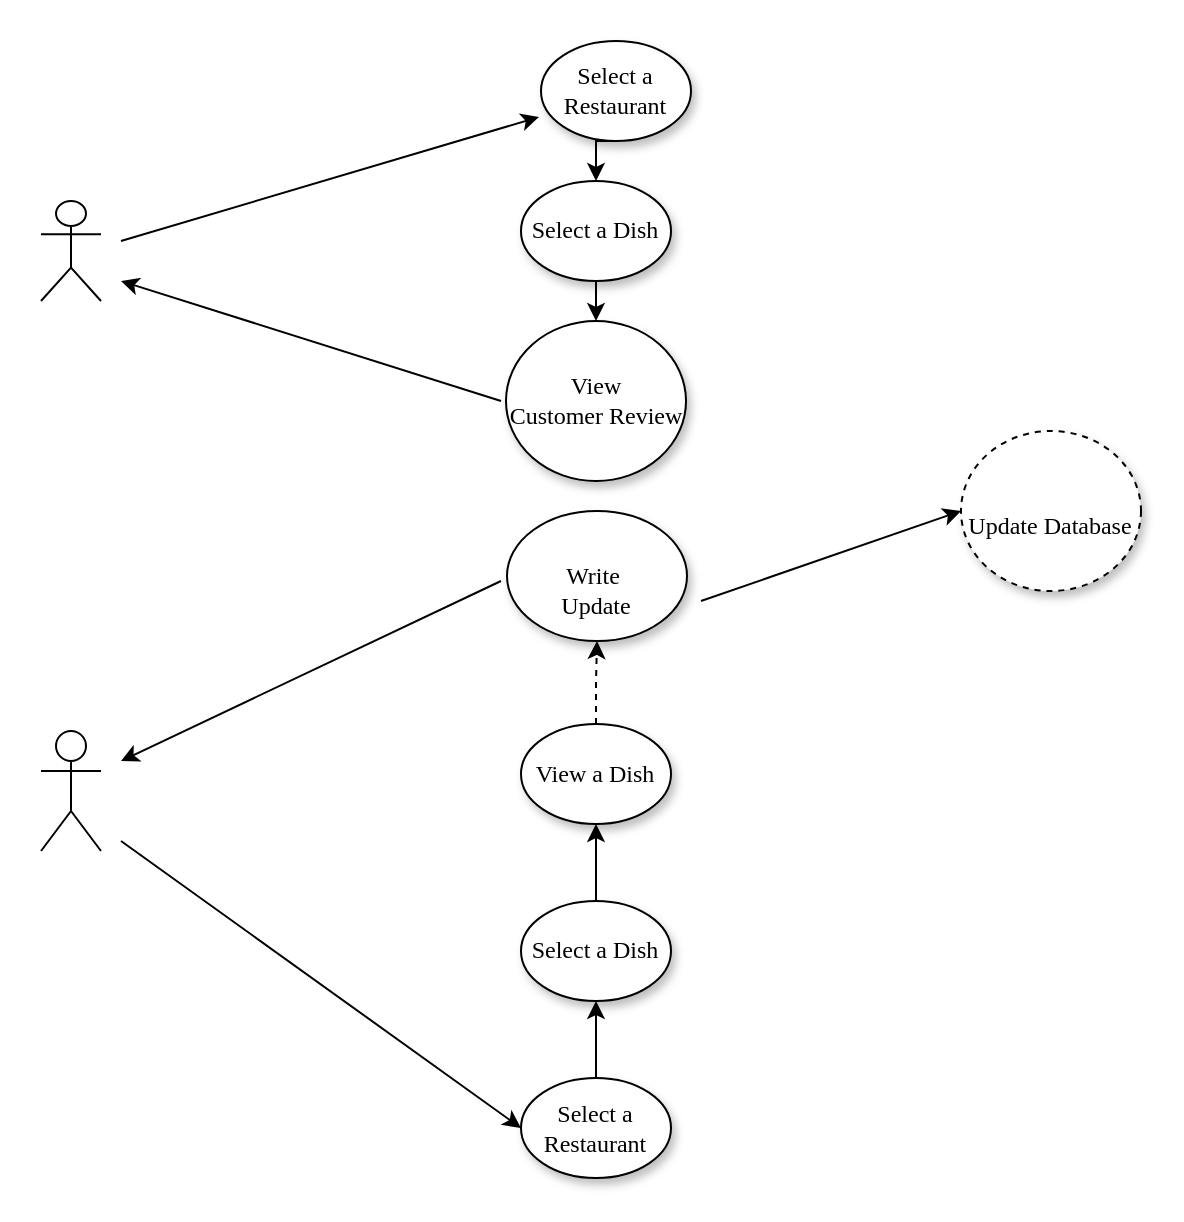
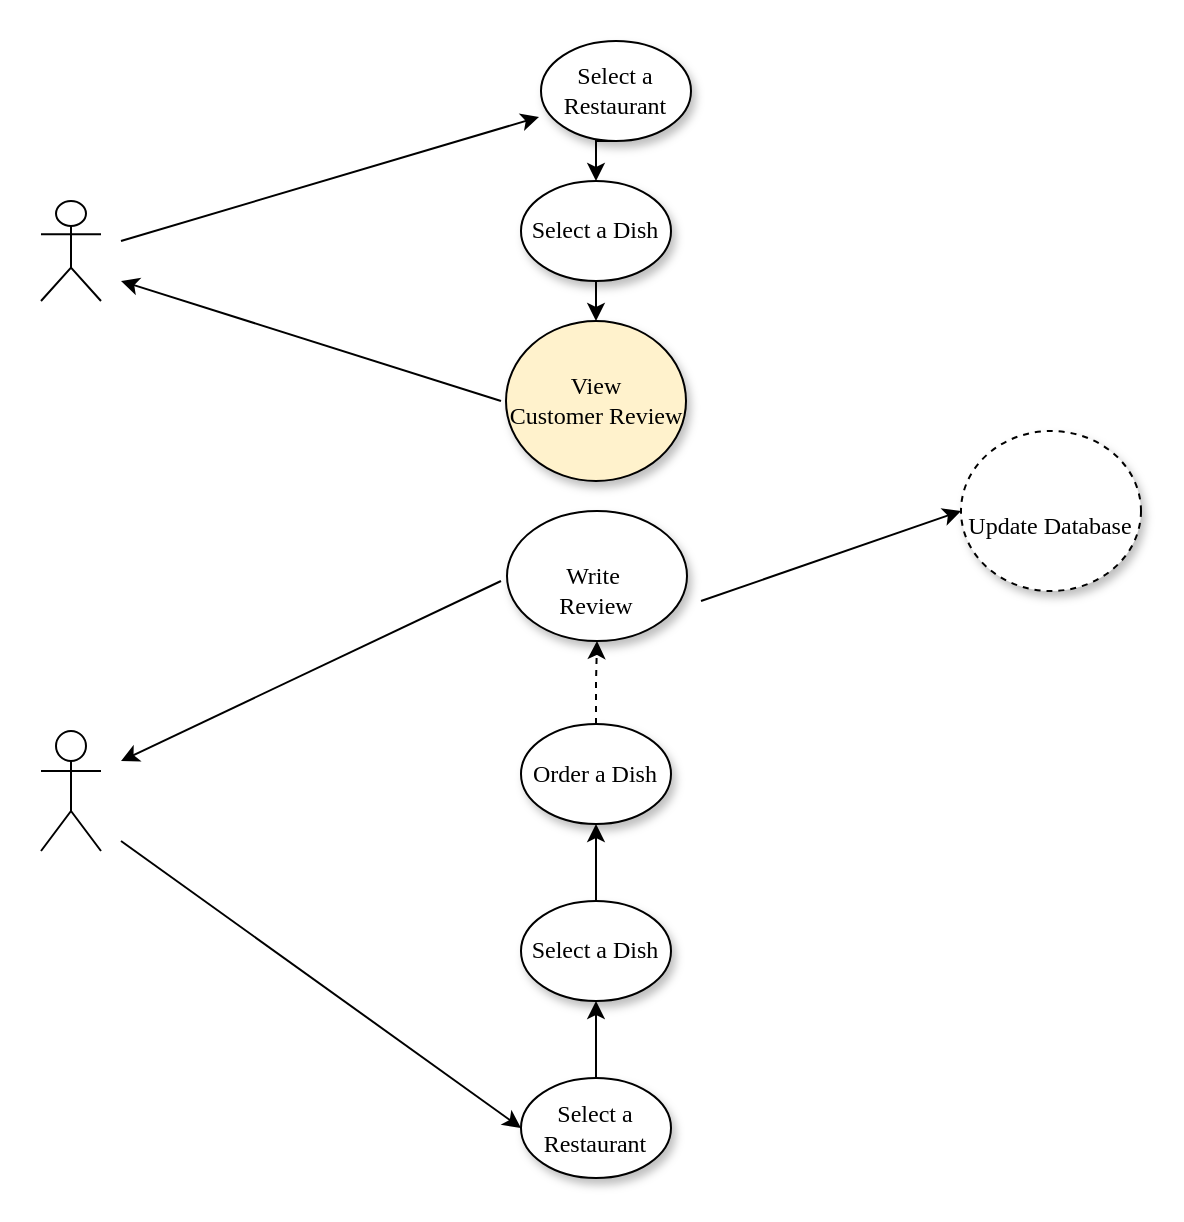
node "View Customer Review": fillcolor #ffffff -> #fff2cc
node "Write Update": label "Write Update" -> "Write Review"
node "View a Dish": label "View a Dish" -> "Order a Dish"
